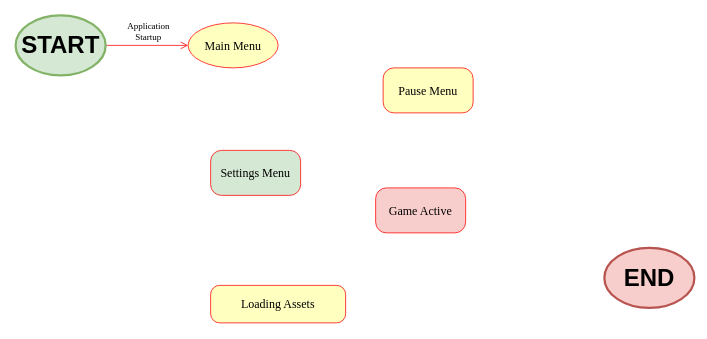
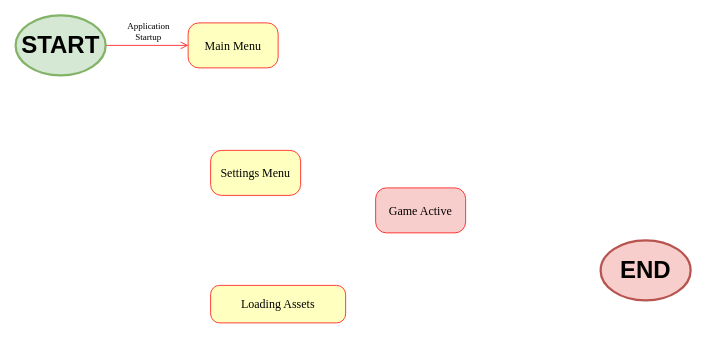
node "Main Menu": shape ellipse -> rounded rectangle
node "Pause Menu": removed
node "Settings Menu": fillcolor #d5e8d4 -> #ffffc0
node "END": moved (649, 278) -> (645, 270)
